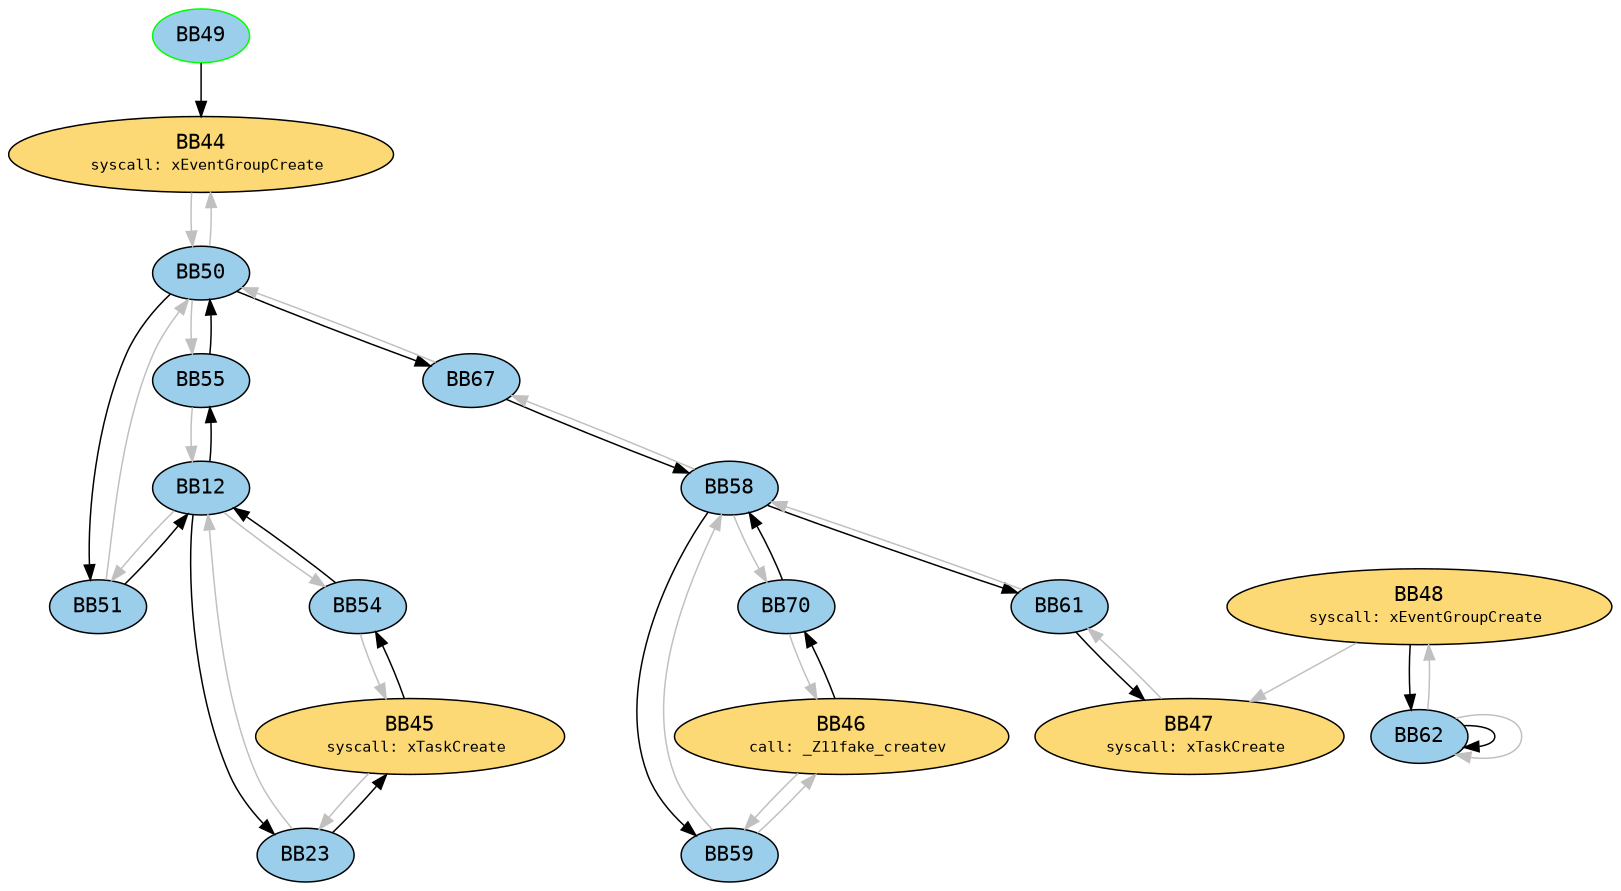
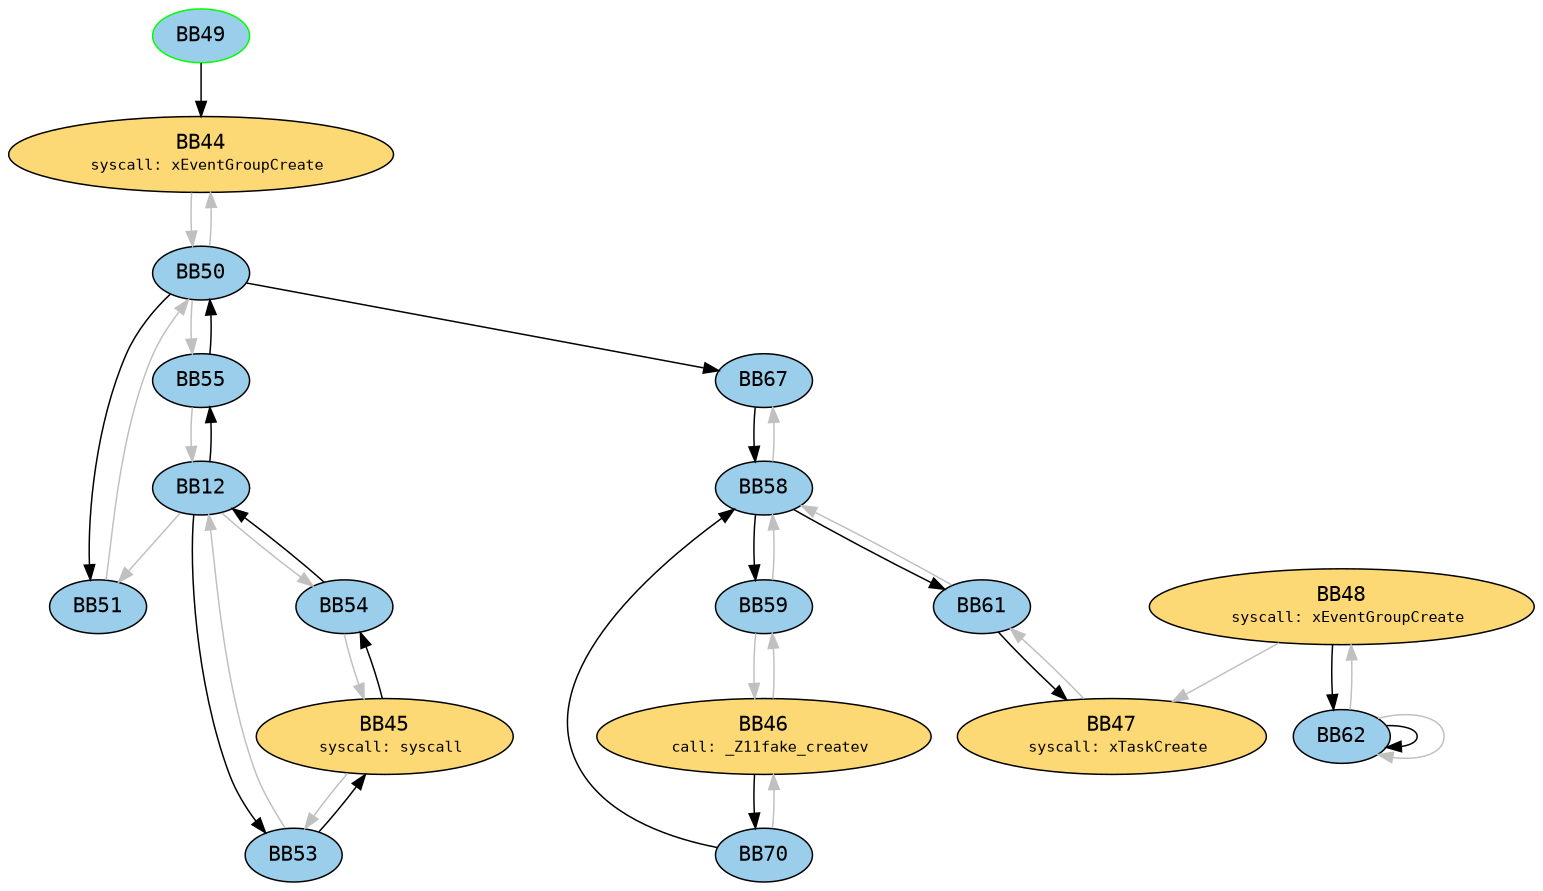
edge "BB67" -> "BB50": removed
edge "BB58" -> "BB70": removed
edge "BB51" -> "BB12": removed
node "BB45": text "syscall: xTaskCreate" -> "syscall: syscall"
node "BB23": label "BB23" -> "BB53"
